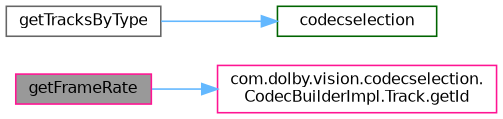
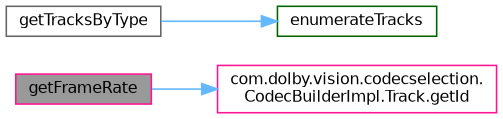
node "codecselection": label "codecselection" -> "enumerateTracks"
